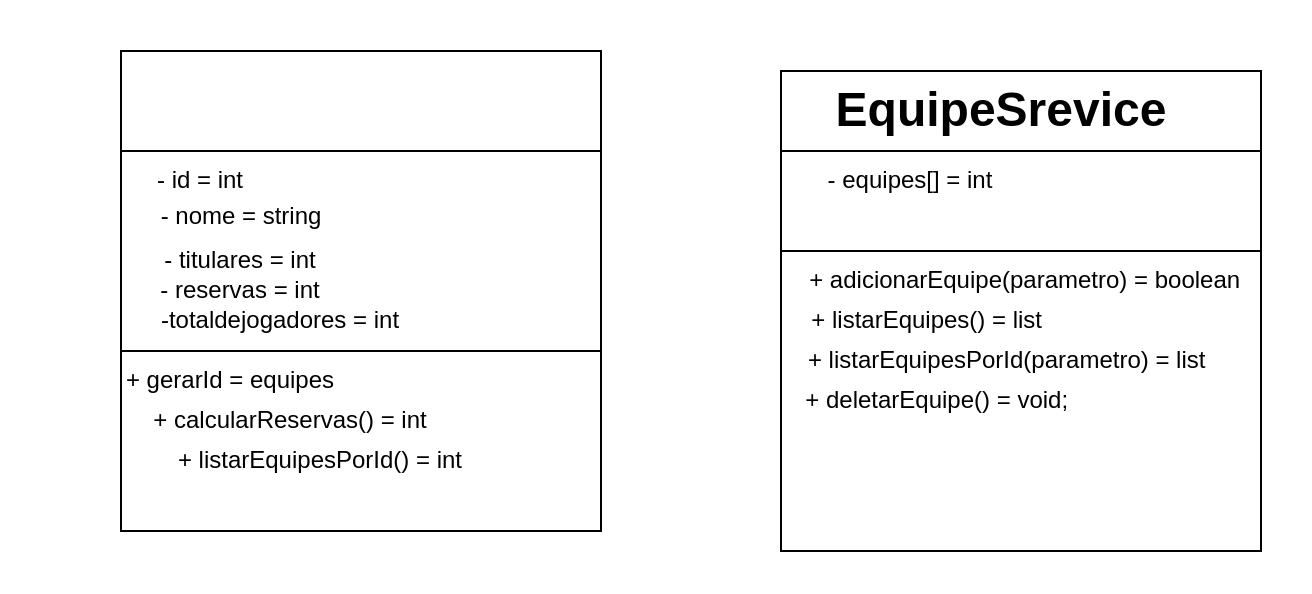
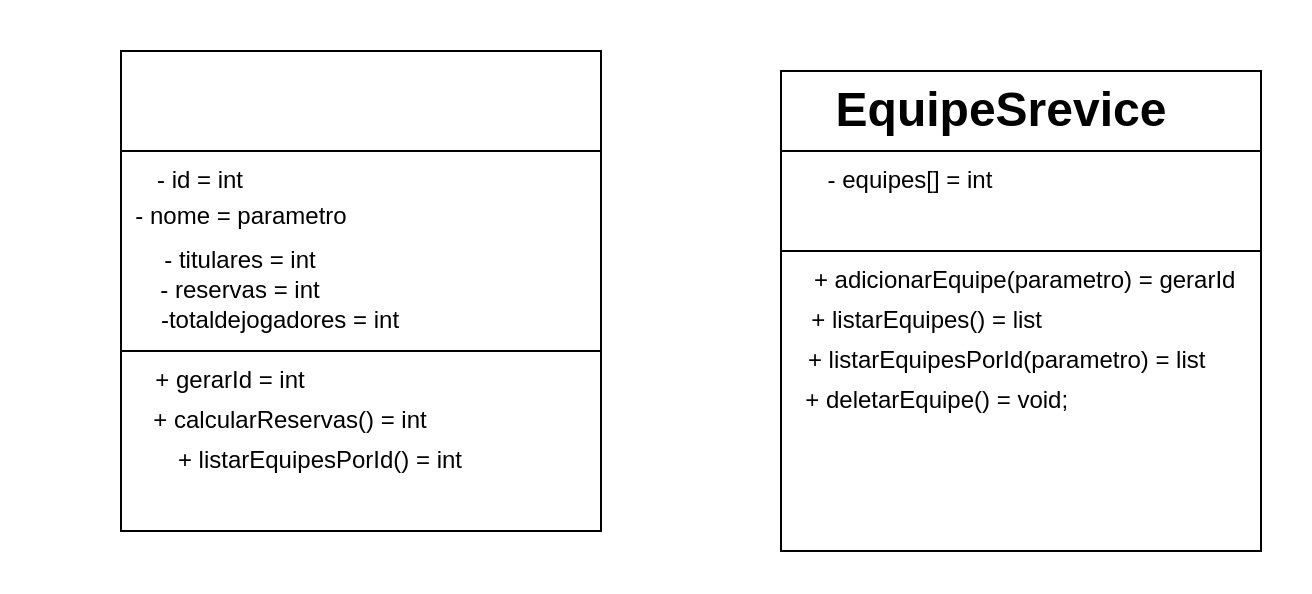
node "- nome = string": label "- nome = string" -> "- nome = parametro"
node "+ adicionarEquipe(parametro) = boolean": label "+ adicionarEquipe(parametro) = boolean" -> "+ adicionarEquipe(parametro) = gerarId"
node "+ gerarId = equipes": label "+ gerarId = equipes" -> "+ gerarId = int"
